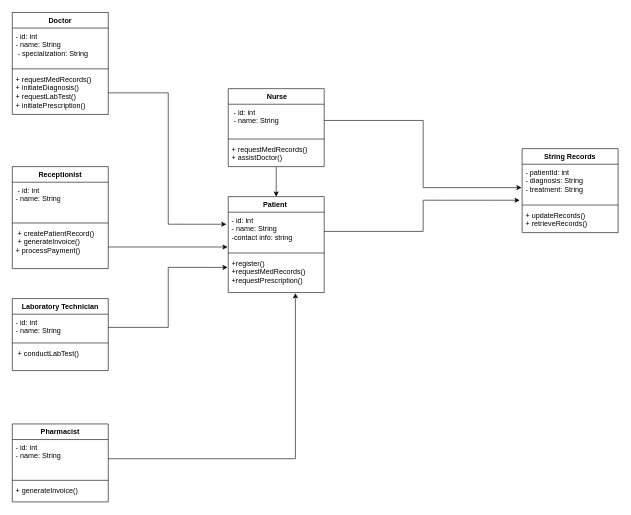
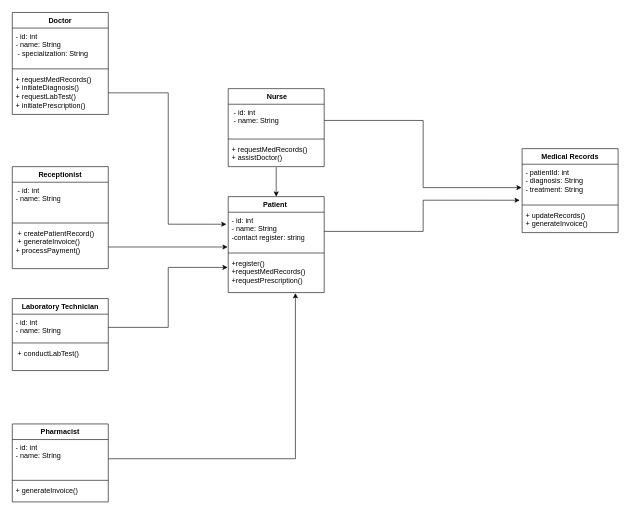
node "String Records": label "String Records" -> "Medical Records"
node "+ updateRecords() + retrieveRecords()": label "+ updateRecords() + retrieveRecords()" -> "+ updateRecords() + generateInvoice()"
node "- id: int - name: String -contact info: string": label "- id: int - name: String -contact info: string" -> "- id: int - name: String -contact register: string"
